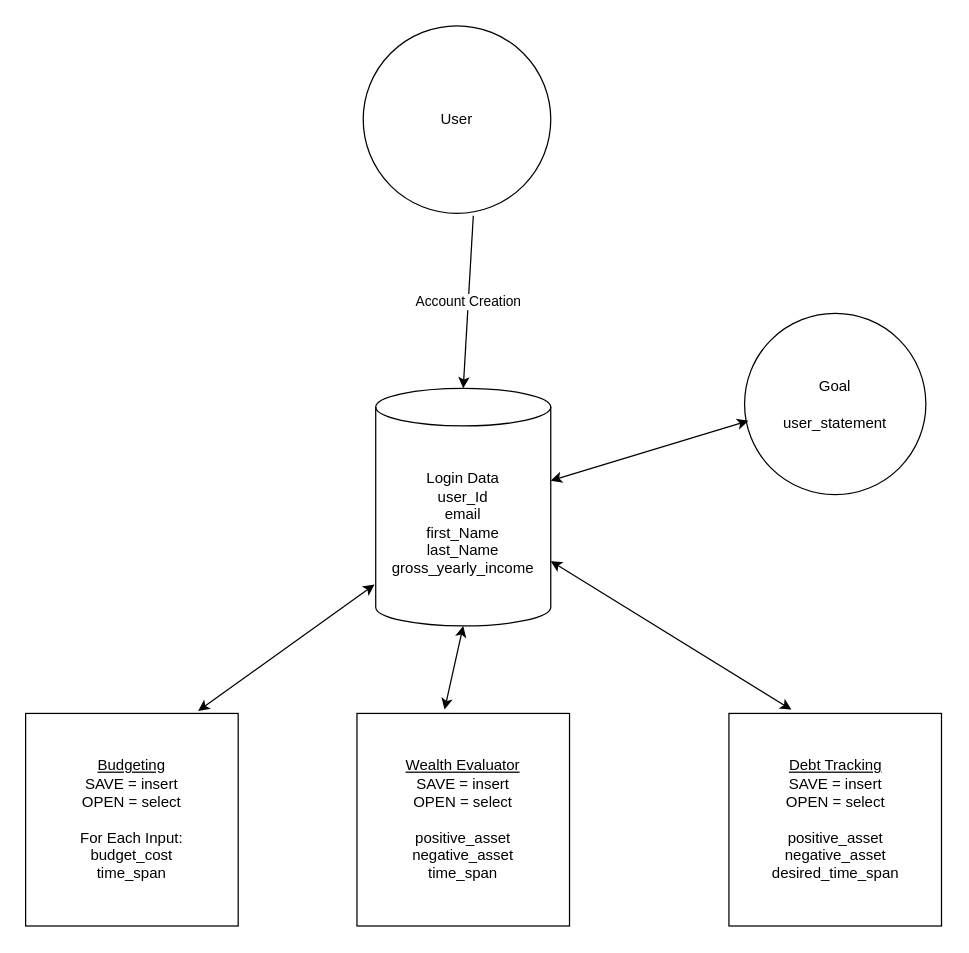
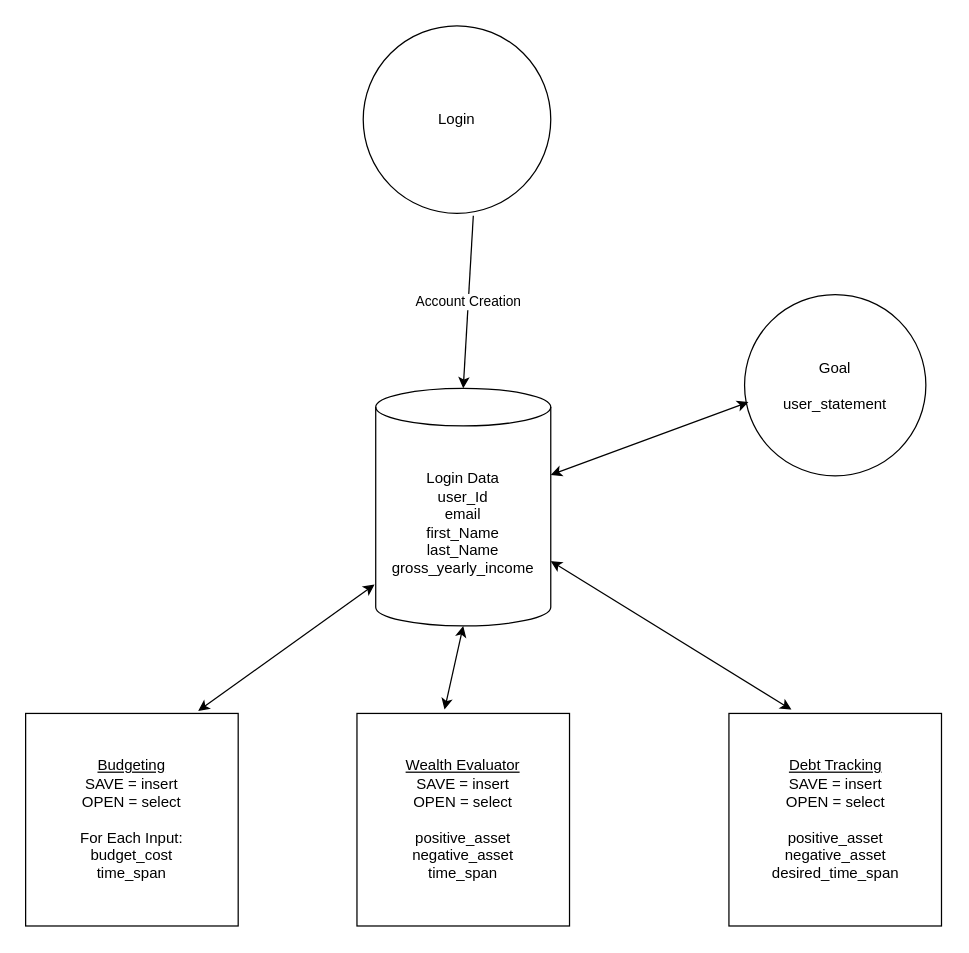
node "User": label "User" -> "Login"
node "Goal user_statement": moved (835, 404) -> (835, 385)
